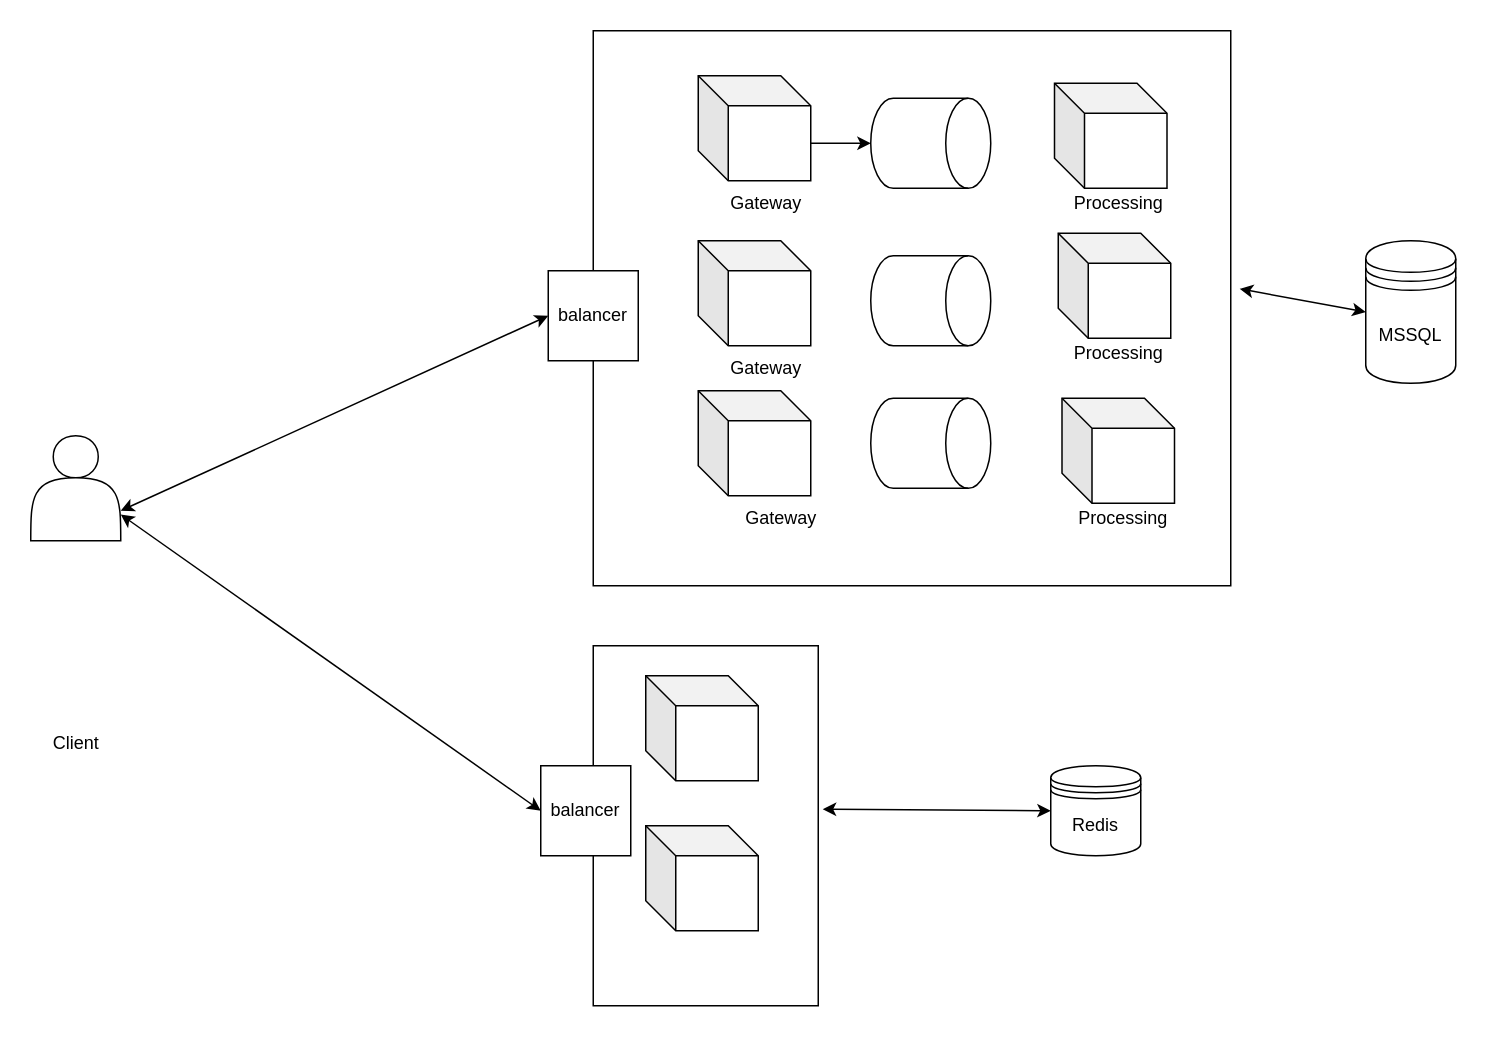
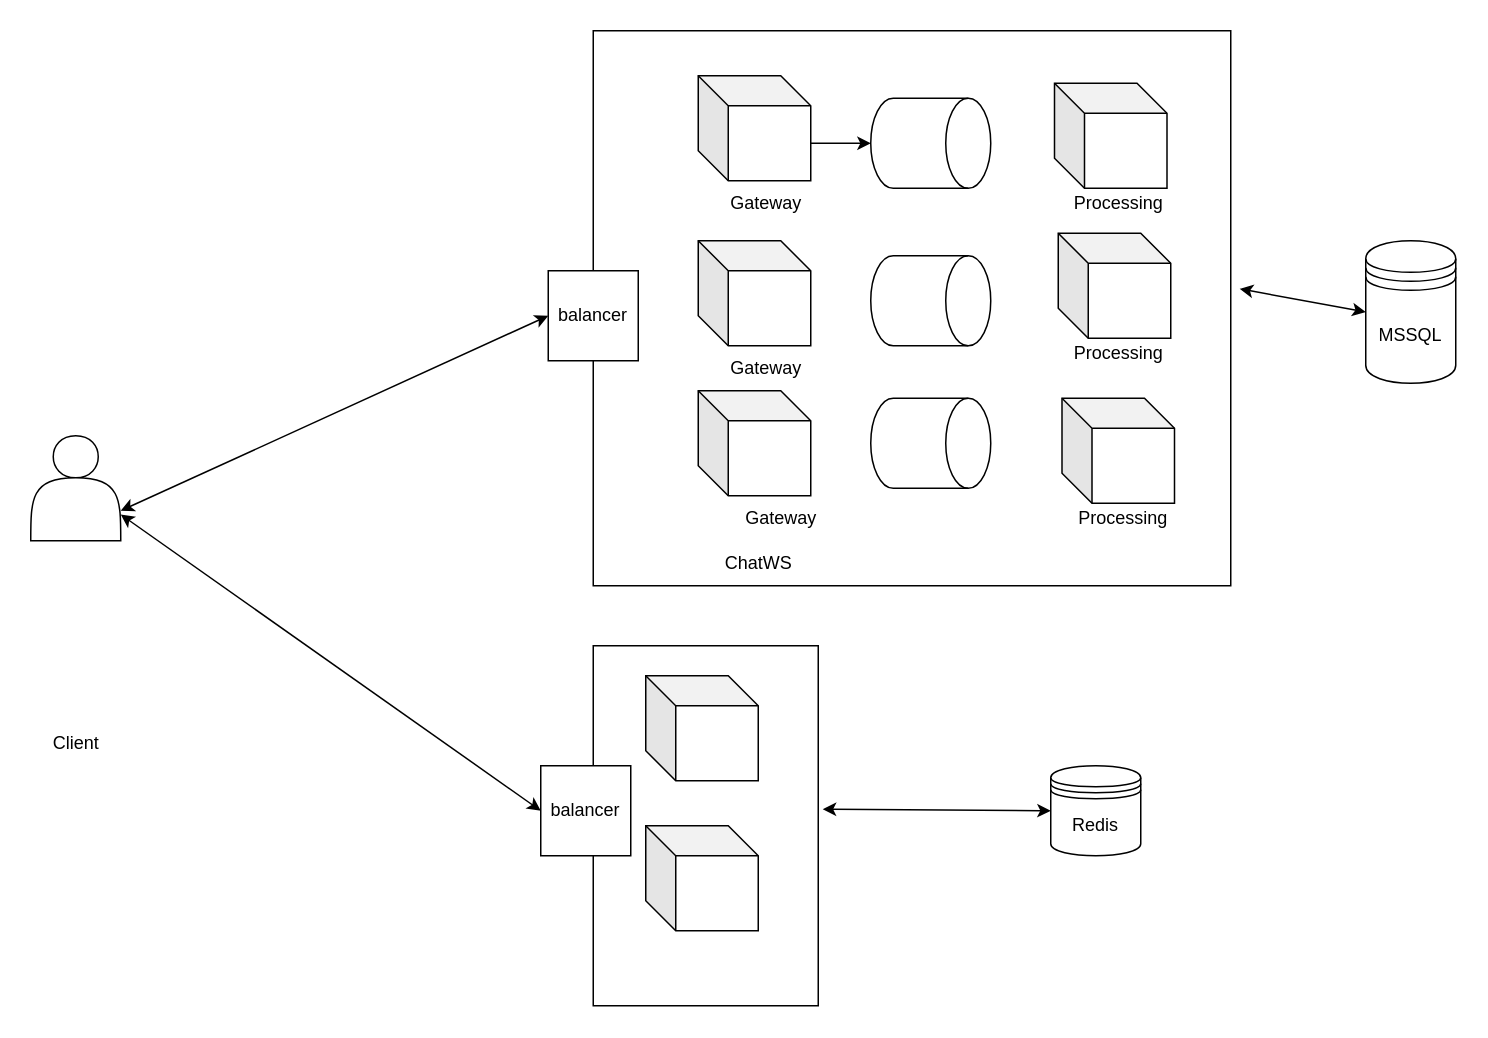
node "ChatWS": added
